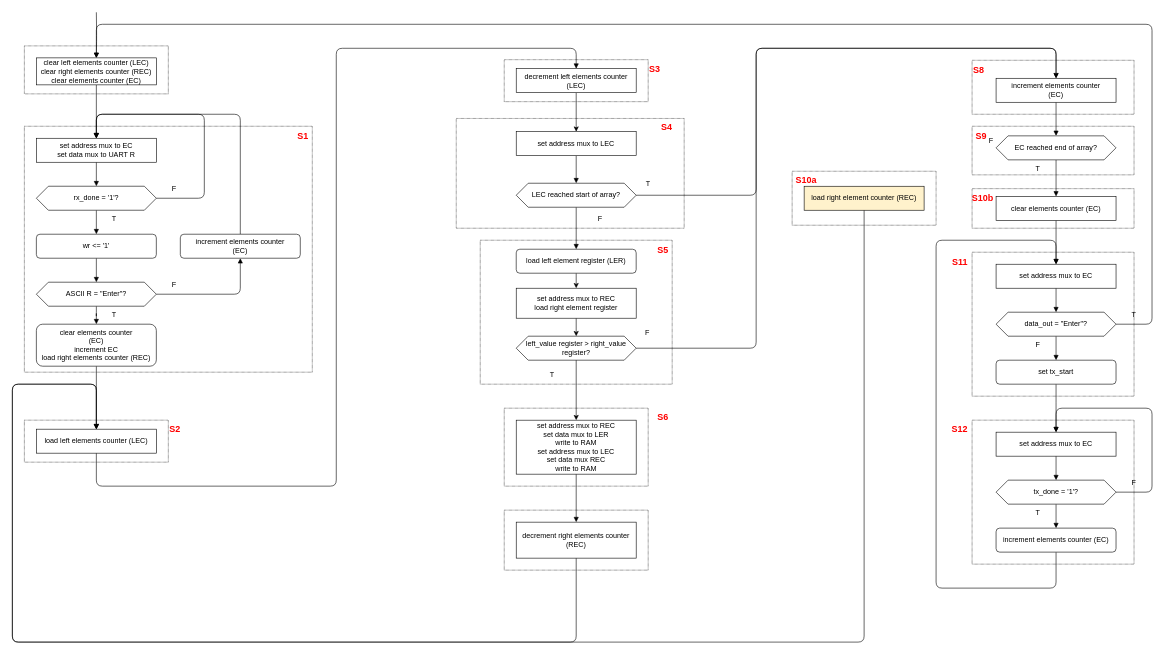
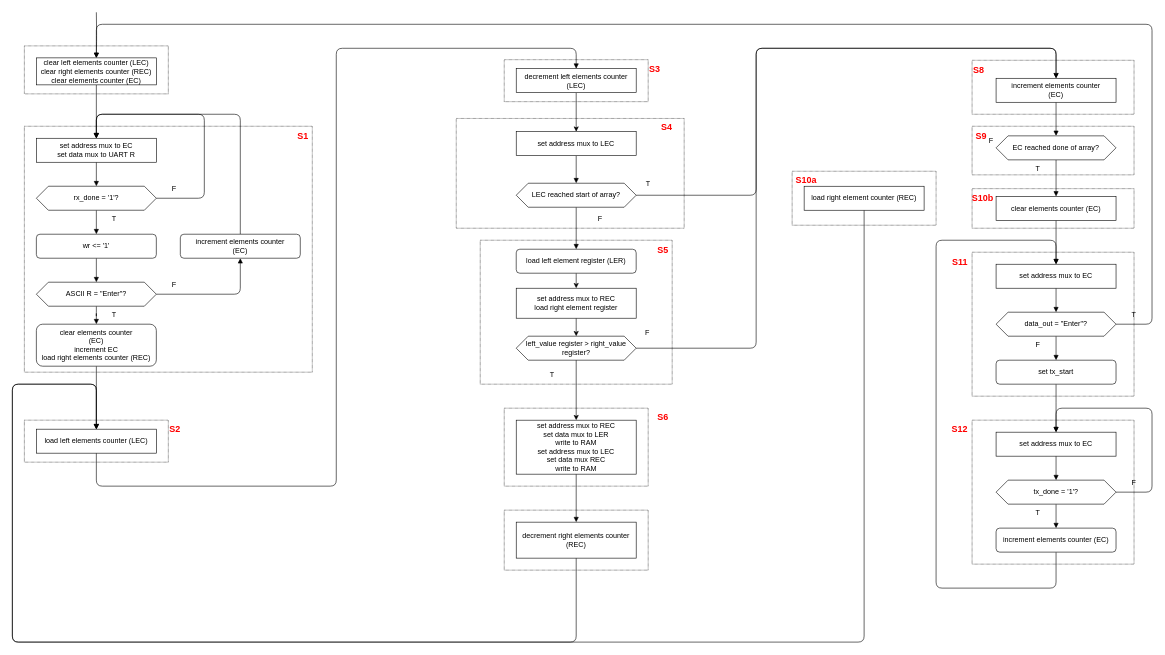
node "EC reached end of array?": label "EC reached end of array?" -> "EC reached done of array?"
node "load right element counter (REC)": fillcolor #fff2cc -> #ffffff
